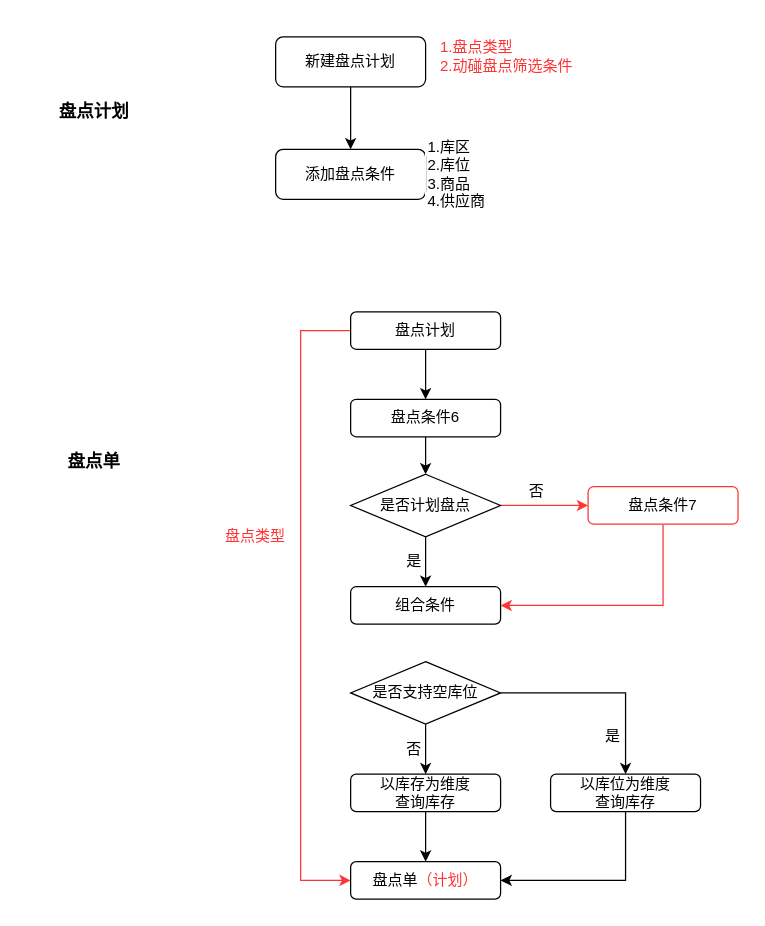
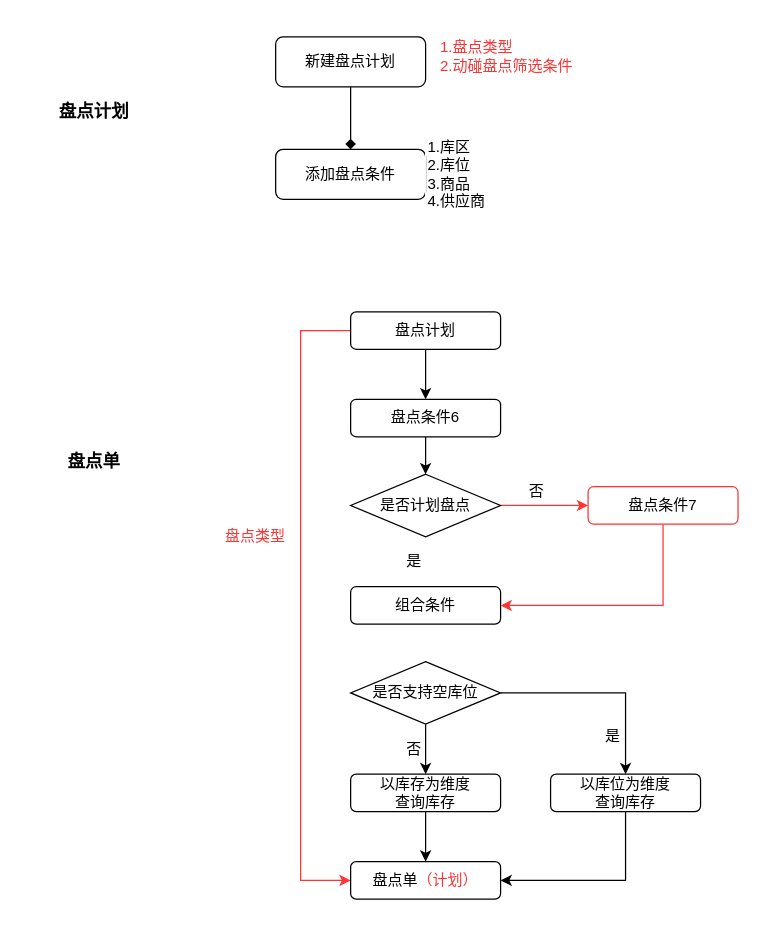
edge "新建盘点计划" -> "添加盘点条件": arrowhead classic -> diamond
edge "是否计划盘点" -> "组合条件": removed
